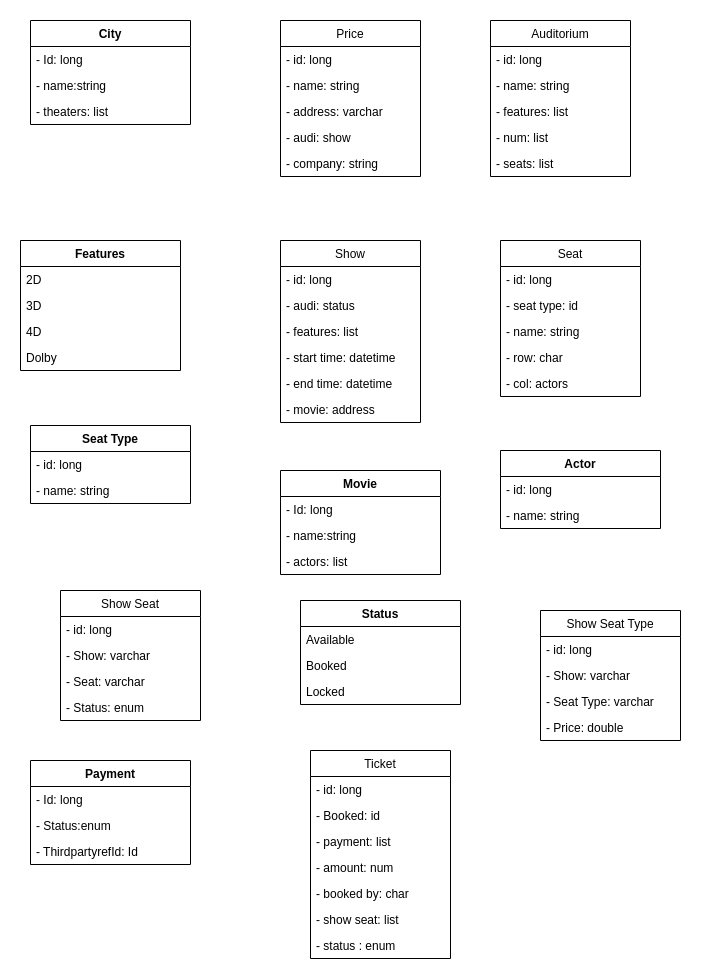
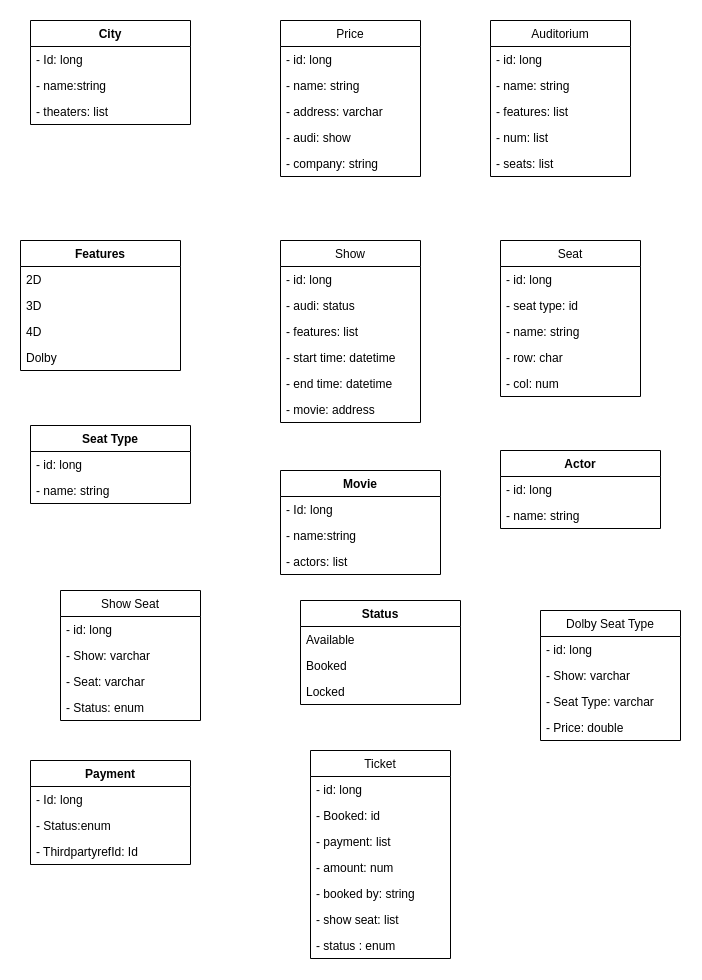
node "- col: actors": label "- col: actors" -> "- col: num"
node "Show Seat Type": label "Show Seat Type" -> "Dolby Seat Type"
node "- booked by: char": label "- booked by: char" -> "- booked by: string"
